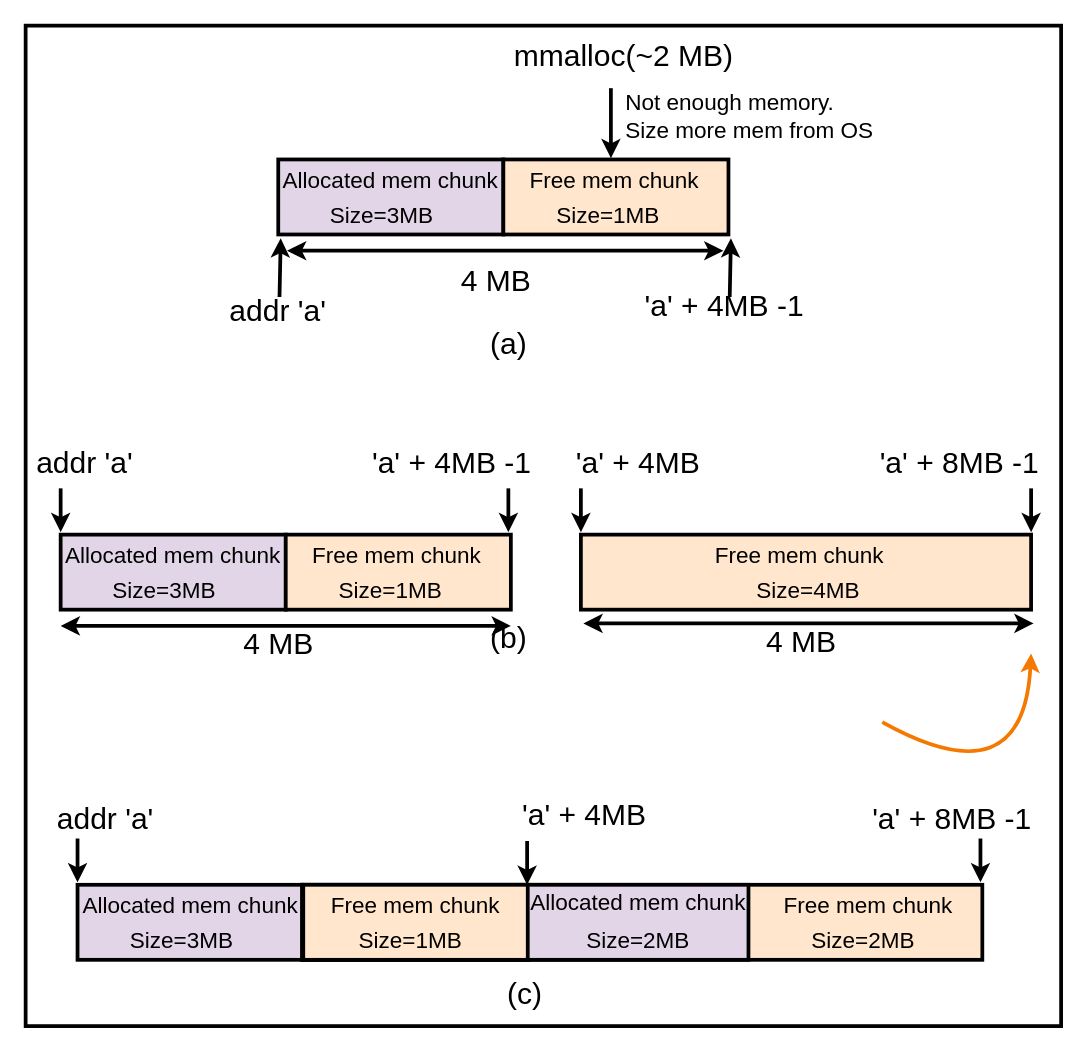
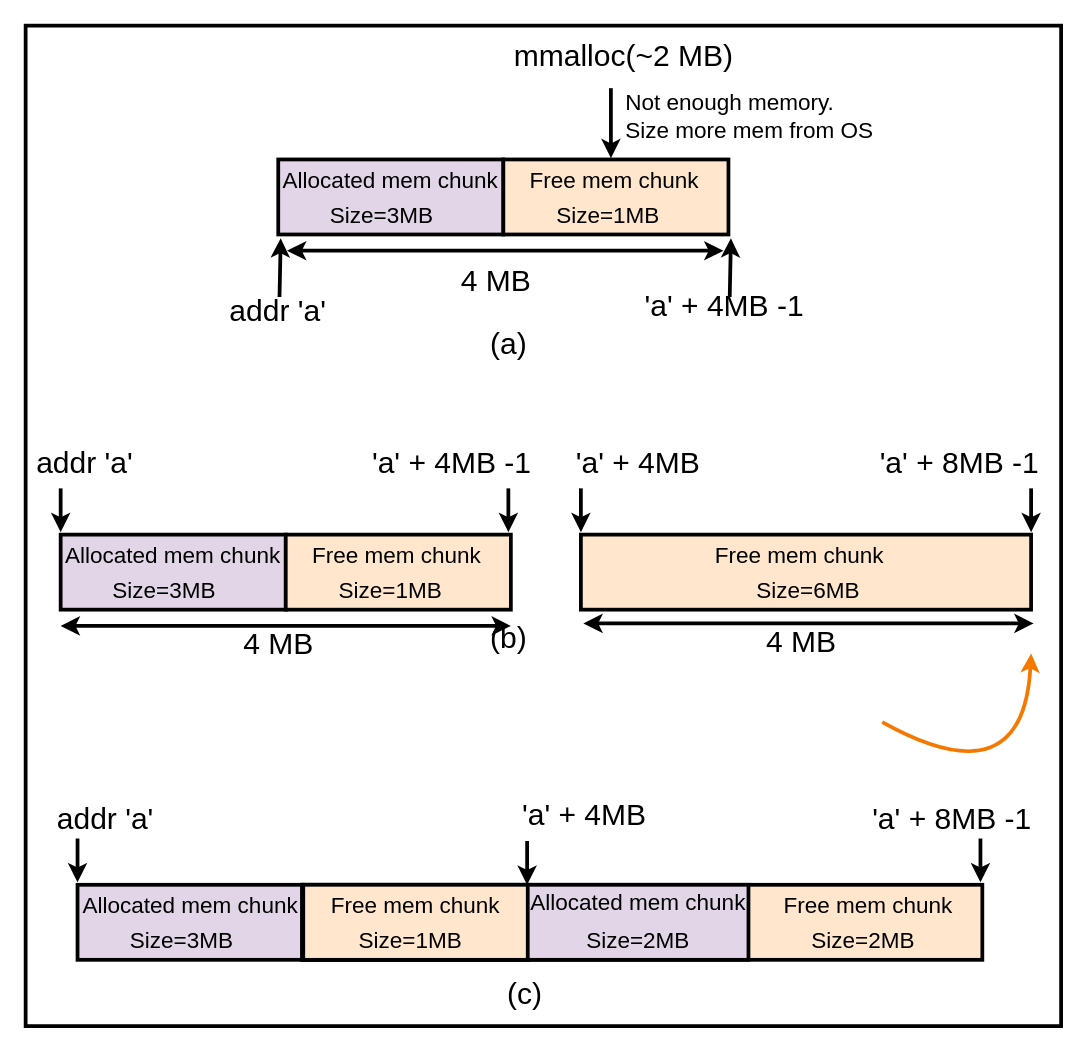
node "Size=4MB": label "Size=4MB" -> "Size=6MB"
